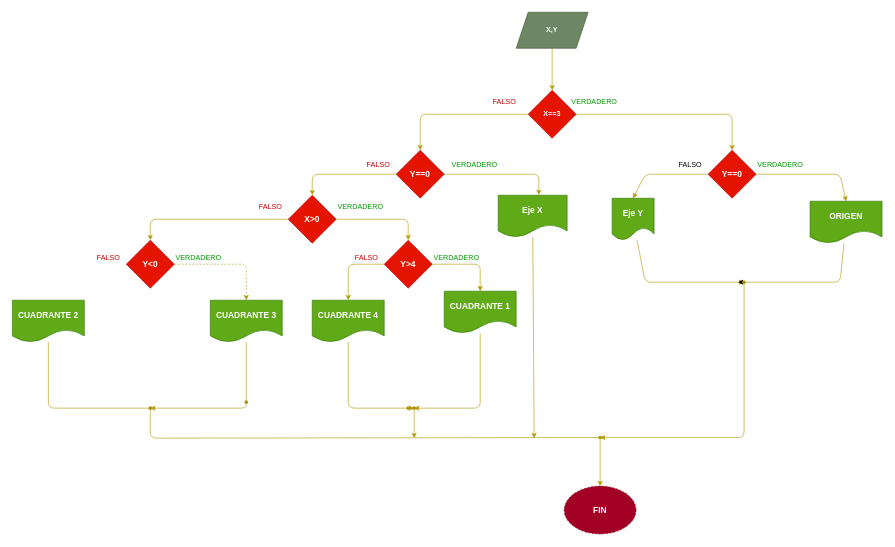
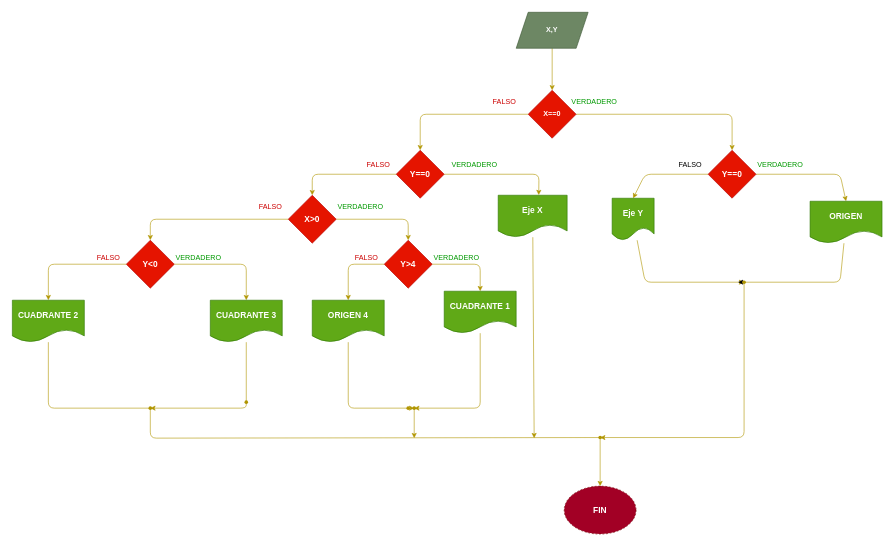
node "X==3": label "X==3" -> "X==0"
edge "Y<0" -> "CUADRANTE 3": style dashed -> solid
edge "Y<0" -> "CUADRANTE 2": added
node "CUADRANTE 4": label "CUADRANTE 4" -> "ORIGEN 4"
